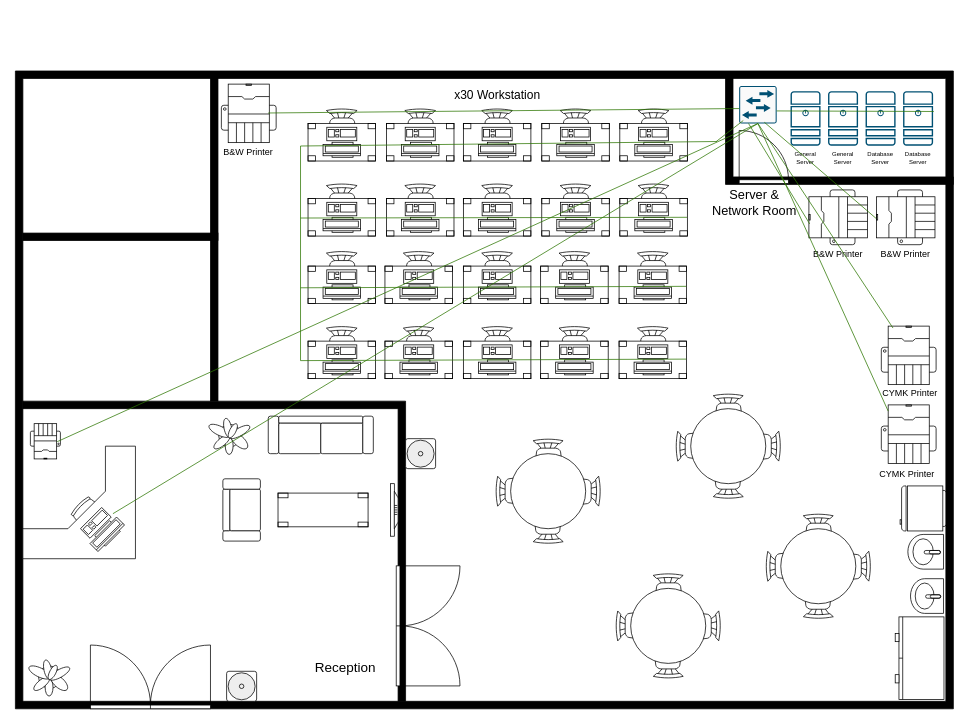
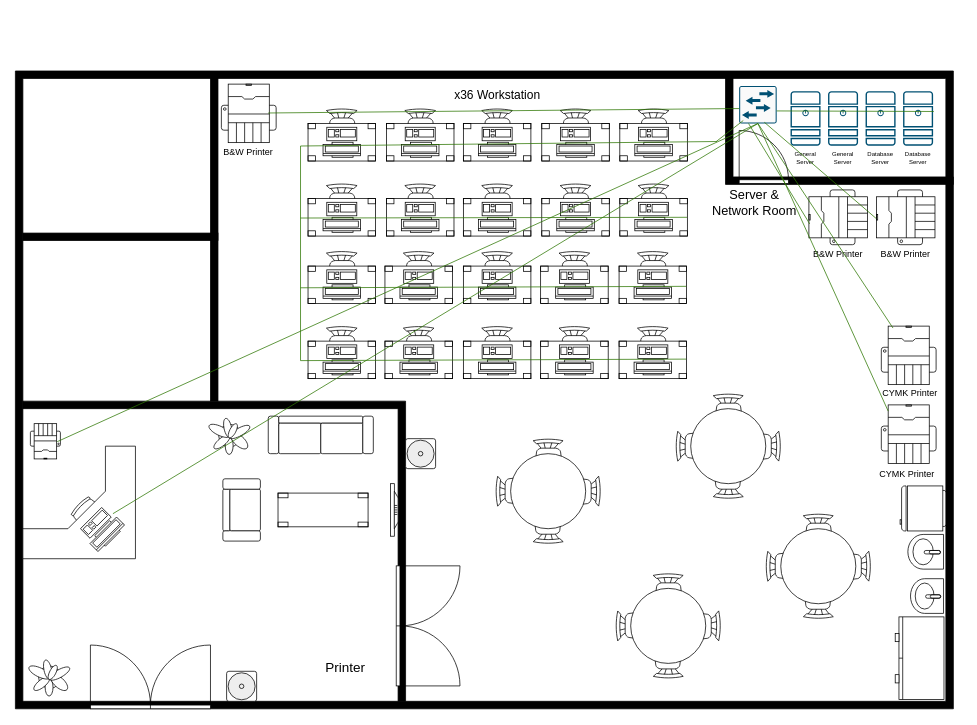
node "x30 Workstation": label "x30 Workstation" -> "x36 Workstation"
node "Reception": label "Reception" -> "Printer"
